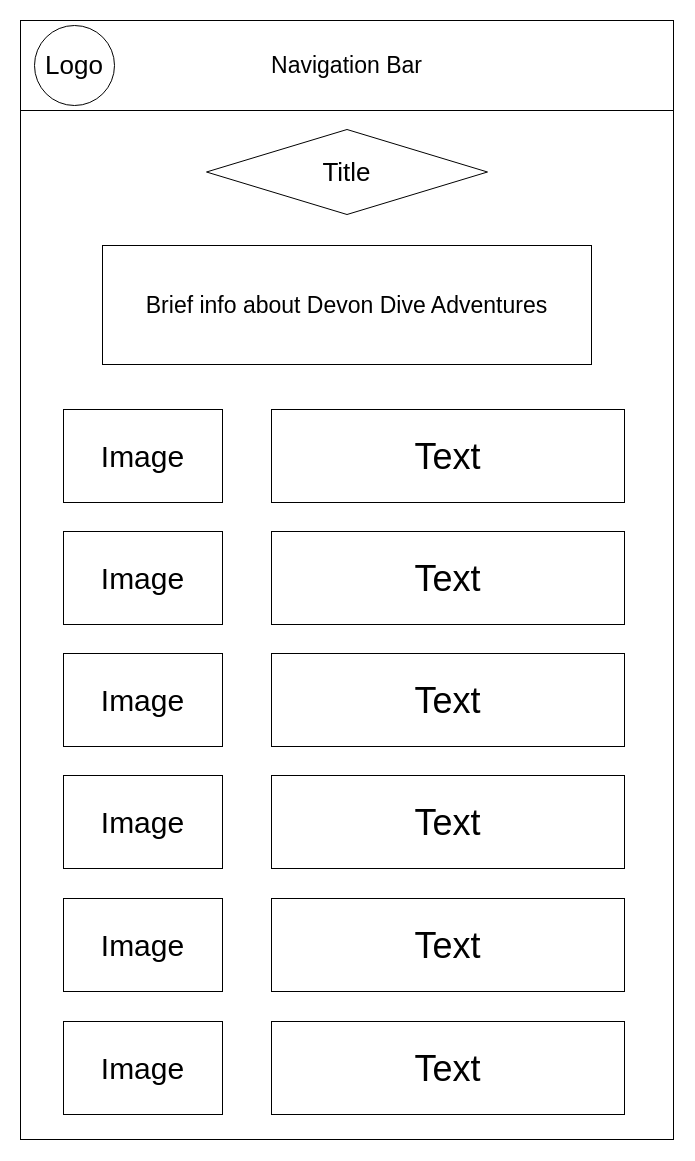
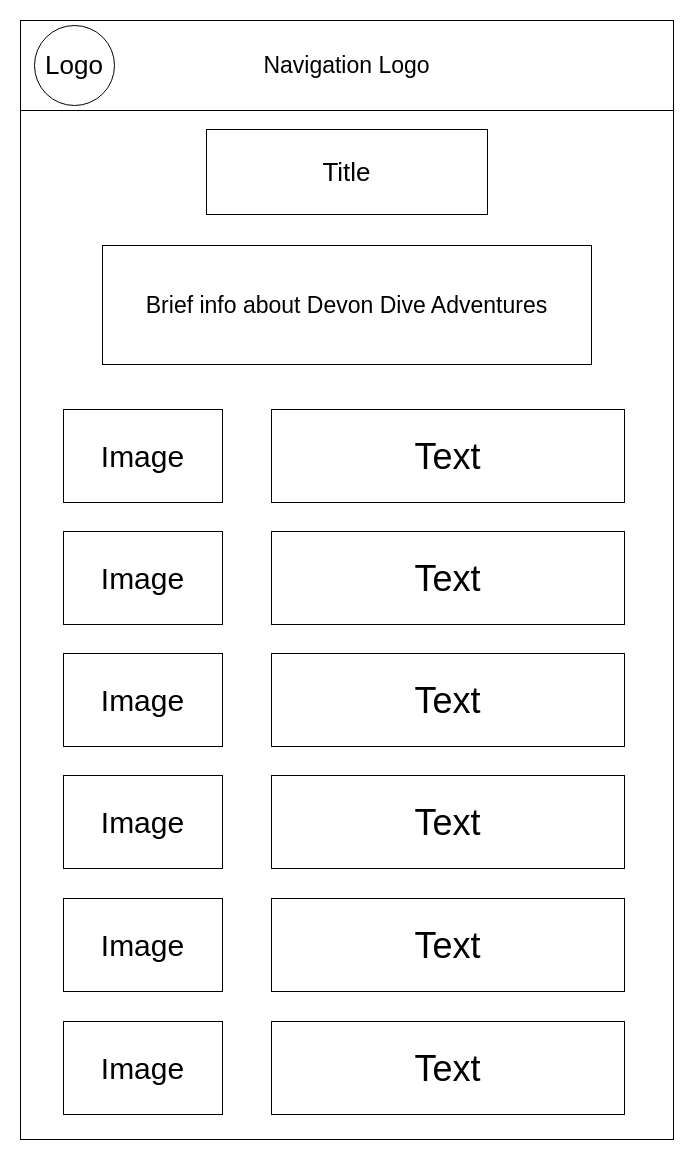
node "Navigation Bar": label "Navigation Bar" -> "Navigation Logo"
node "Title": shape diamond -> rectangle
